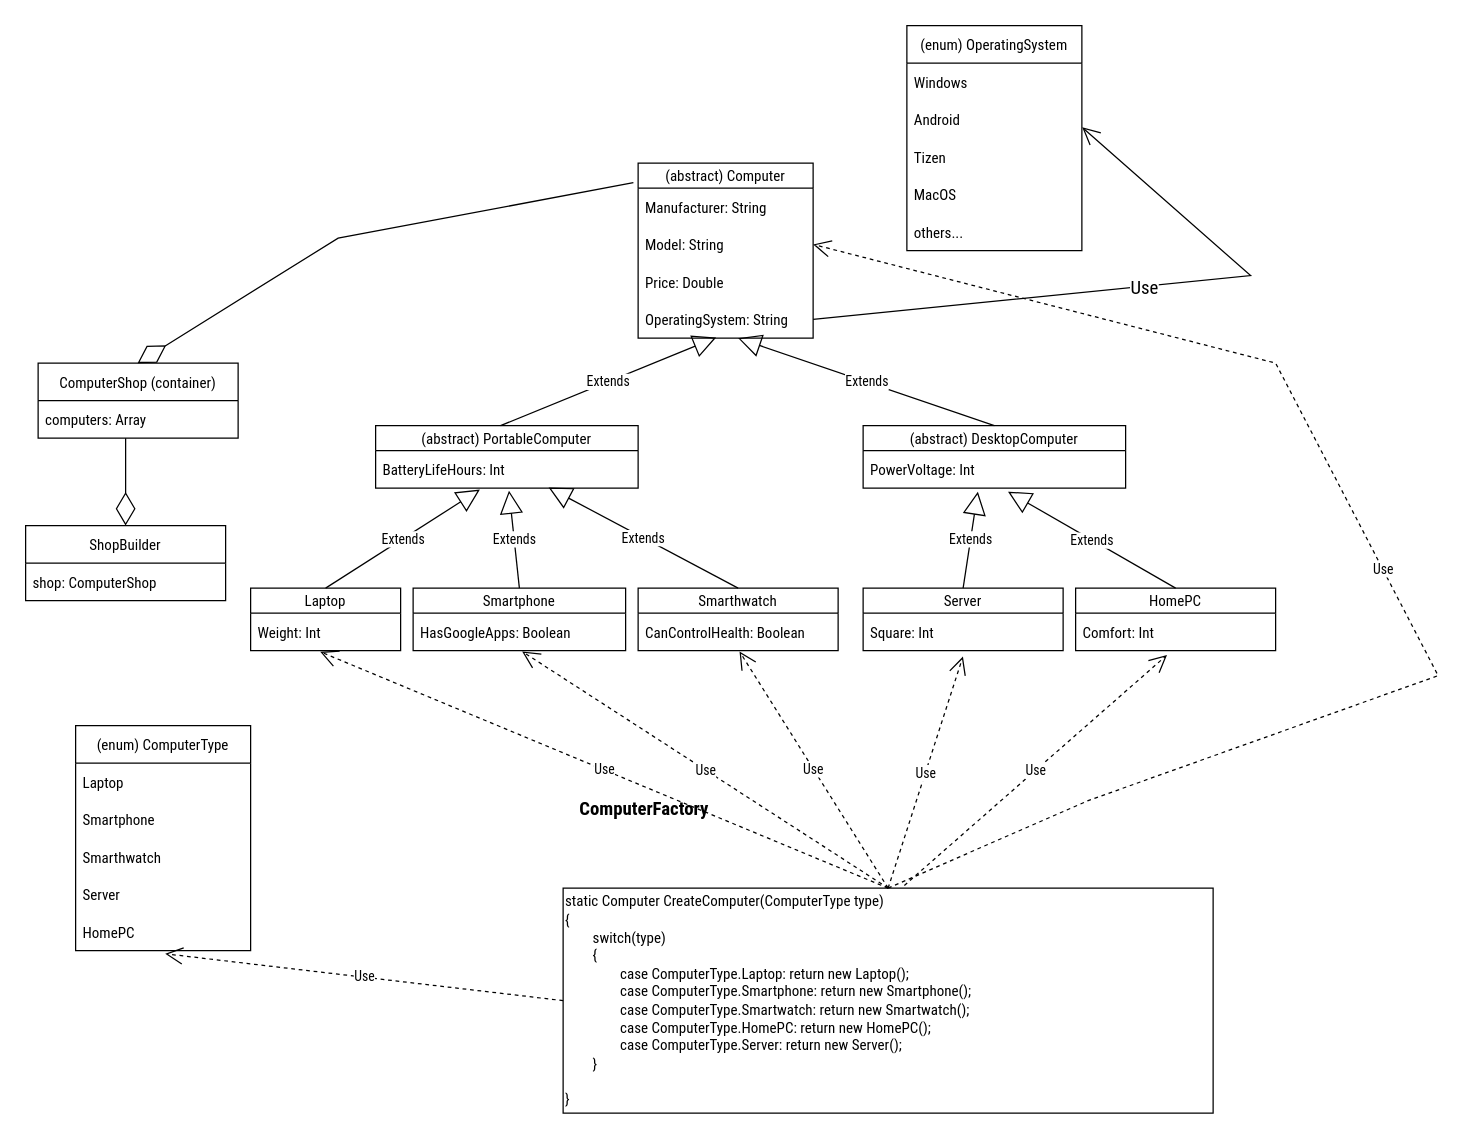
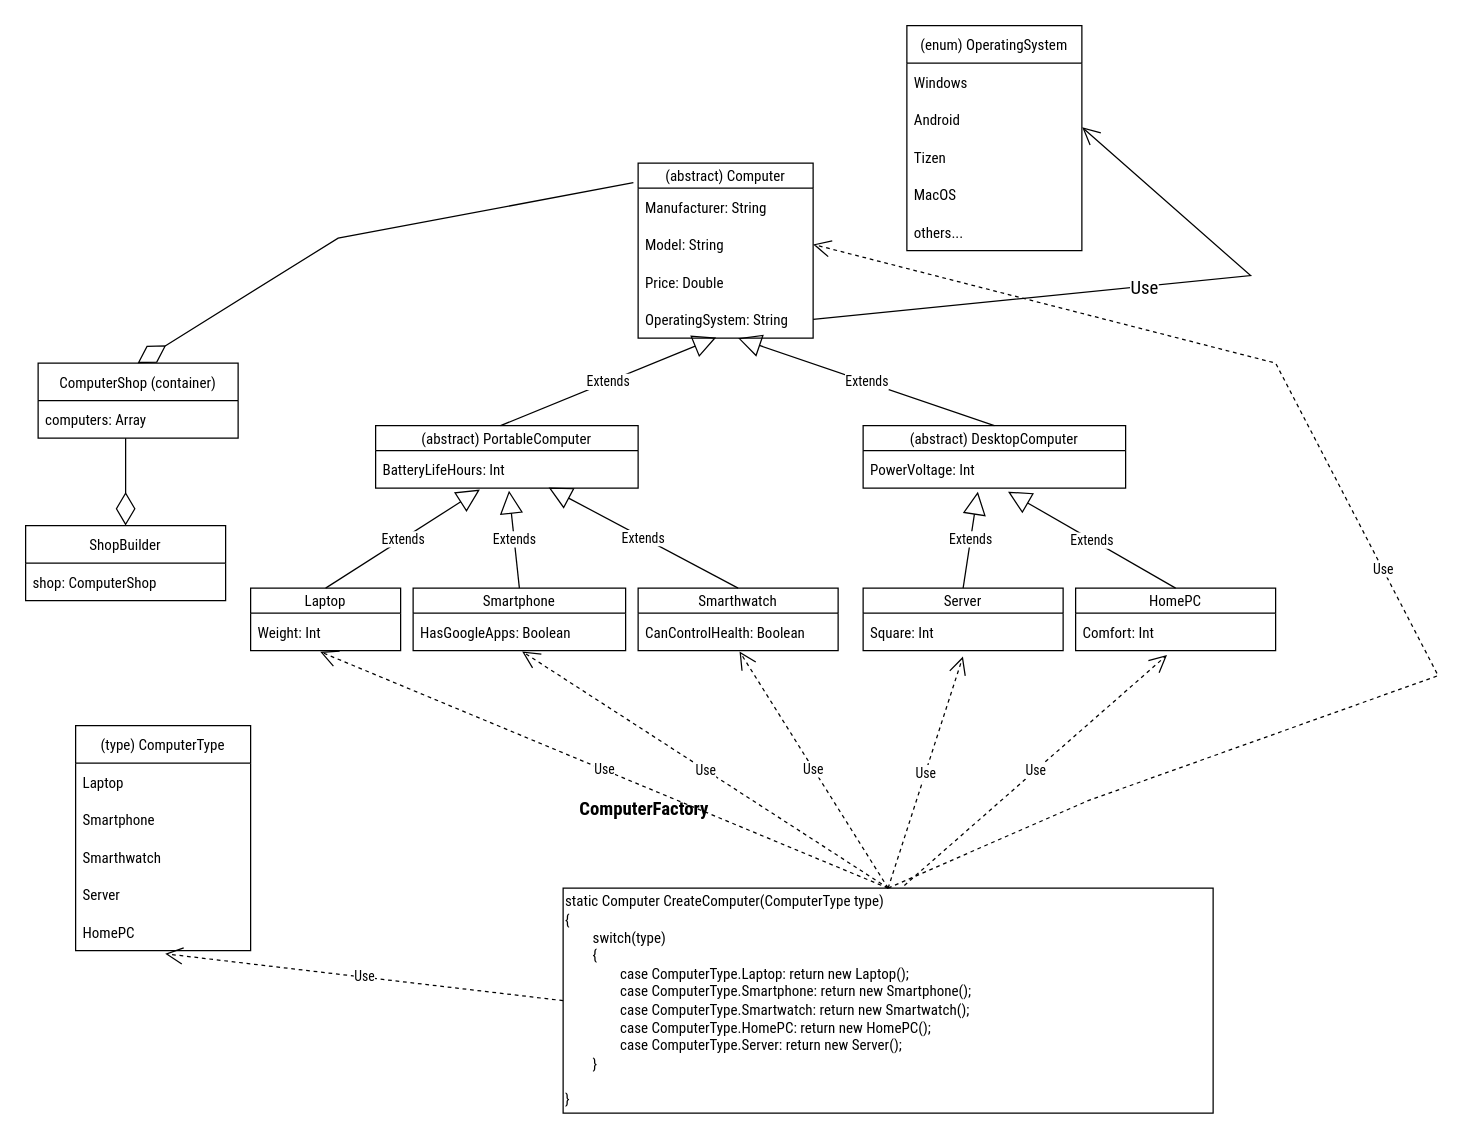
node "(enum) ComputerType": label "(enum) ComputerType" -> "(type) ComputerType"
